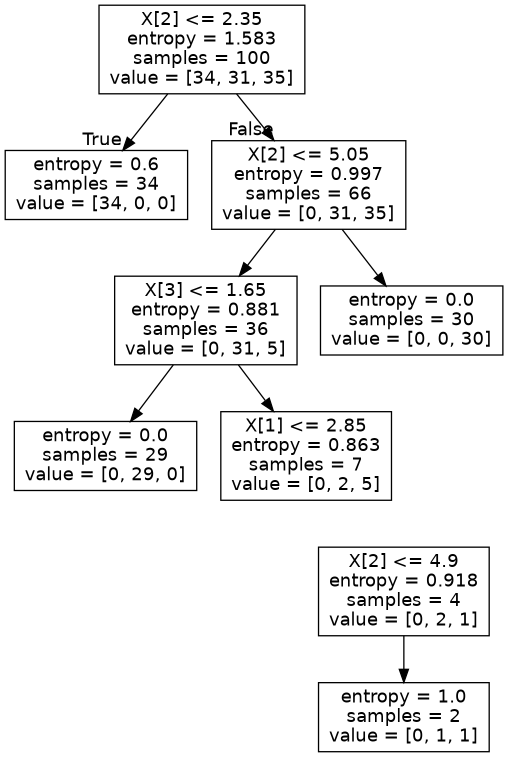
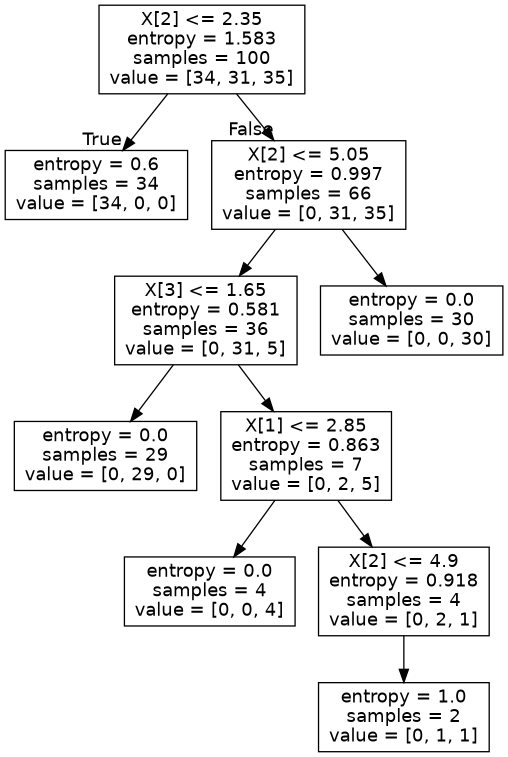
node "X[3] <= 1.65 entropy = 0.881 samples = 36 value = [0, 31, 5]": label "X[3] <= 1.65 entropy = 0.881 samples = 36 value = [0, 31, 5]" -> "X[3] <= 1.65 entropy = 0.581 samples = 36 value = [0, 31, 5]"
edge "X[1] <= 2.85 entropy = 0.863 samples = 7 value = [0, 2, 5]" -> "X[2] <= 4.9 entropy = 0.918 samples = 4 value = [0, 2, 1]": added
node "entropy = 0.0 samples = 4 value = [0, 0, 4]": added
